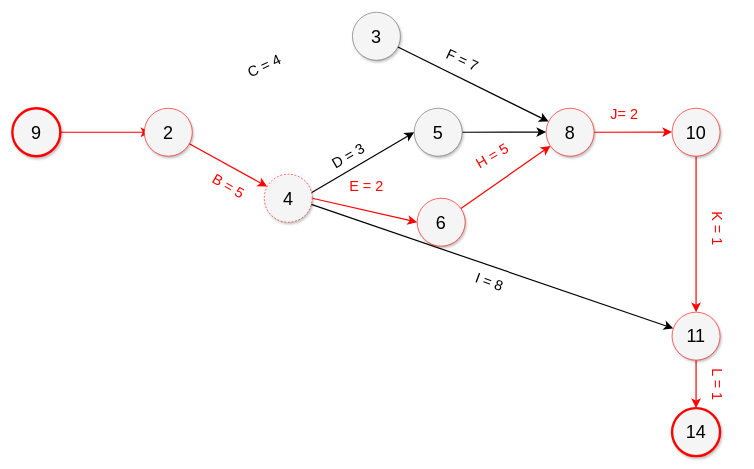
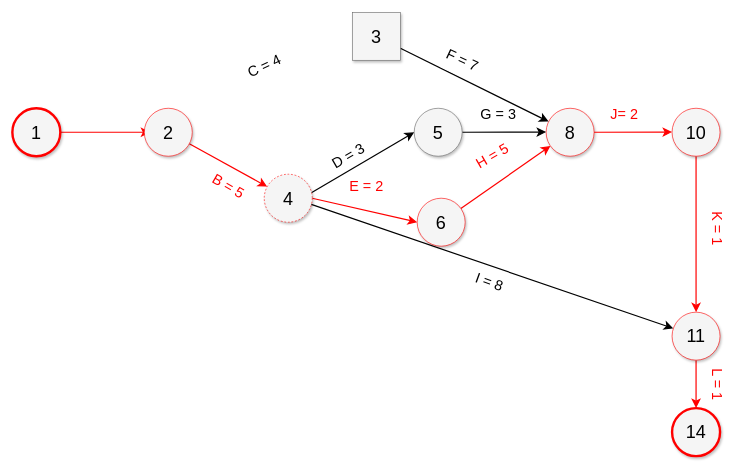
node "3": shape ellipse -> rectangle
node "G = 3": added
node "9": label "9" -> "1"
